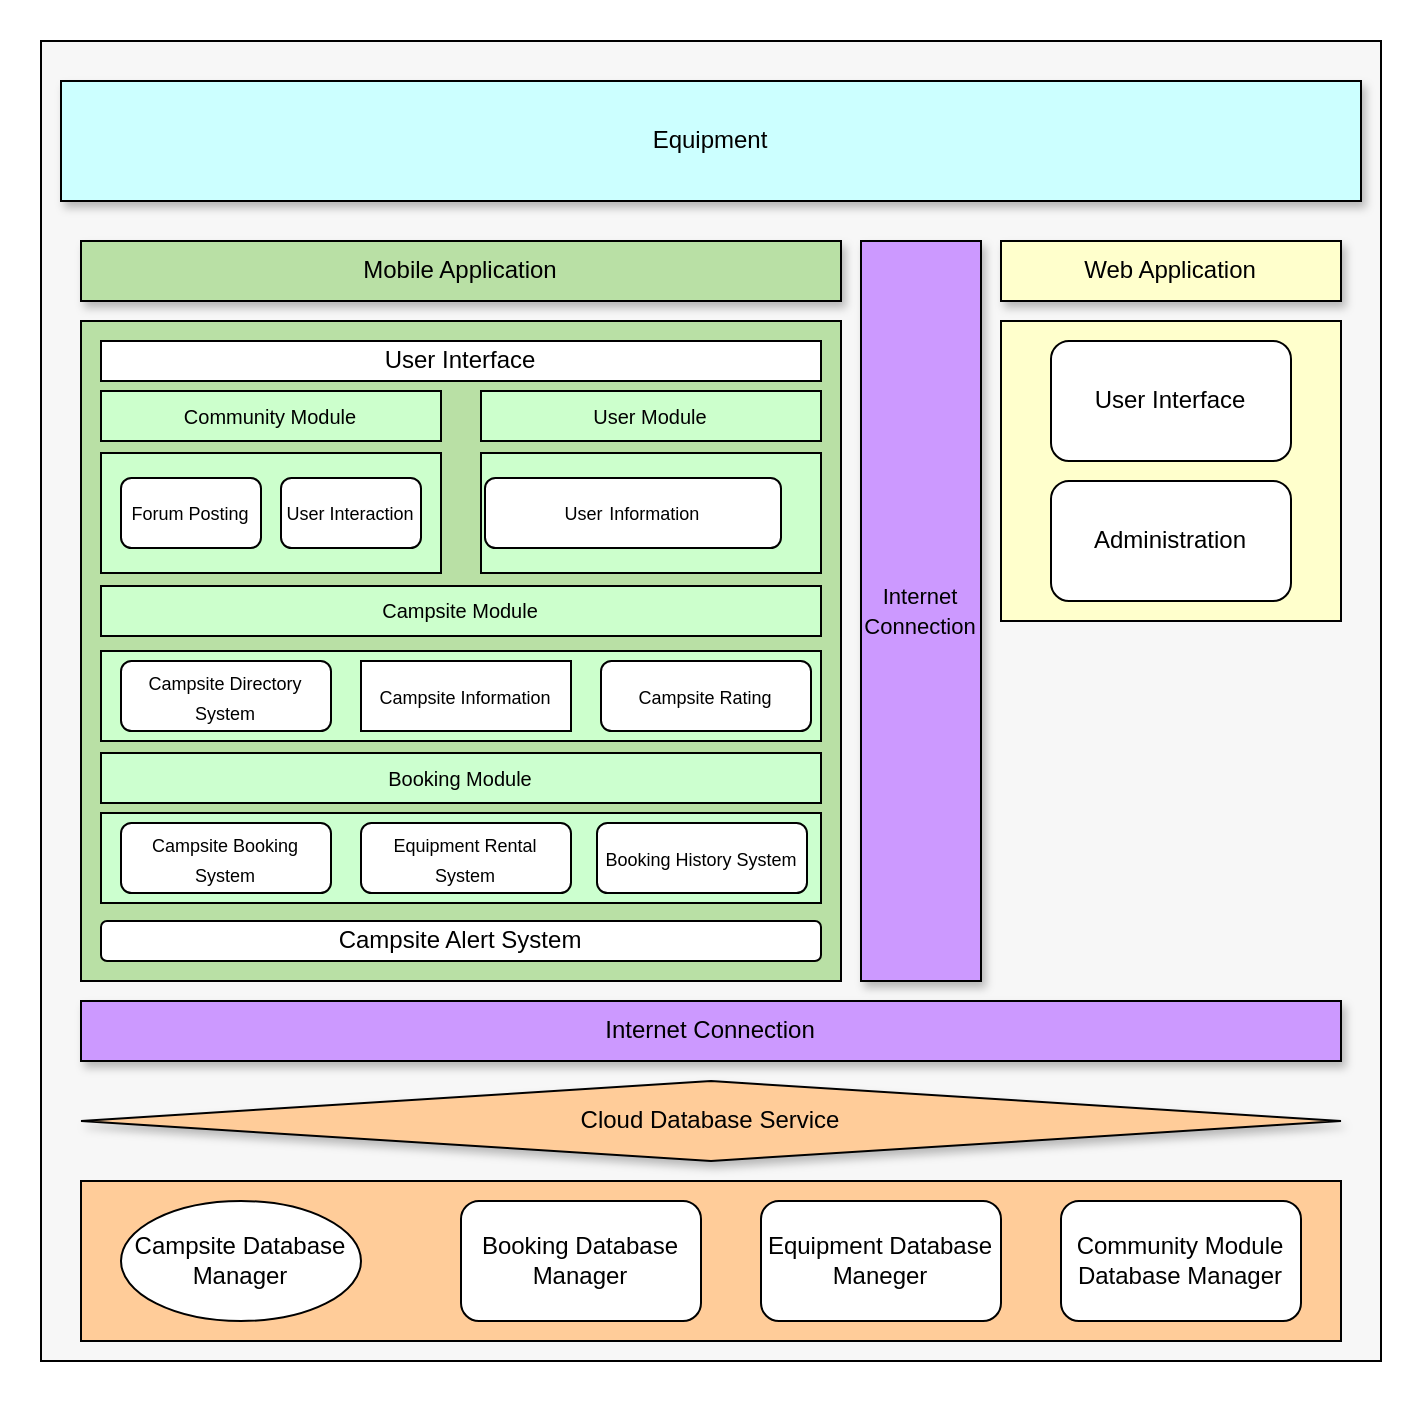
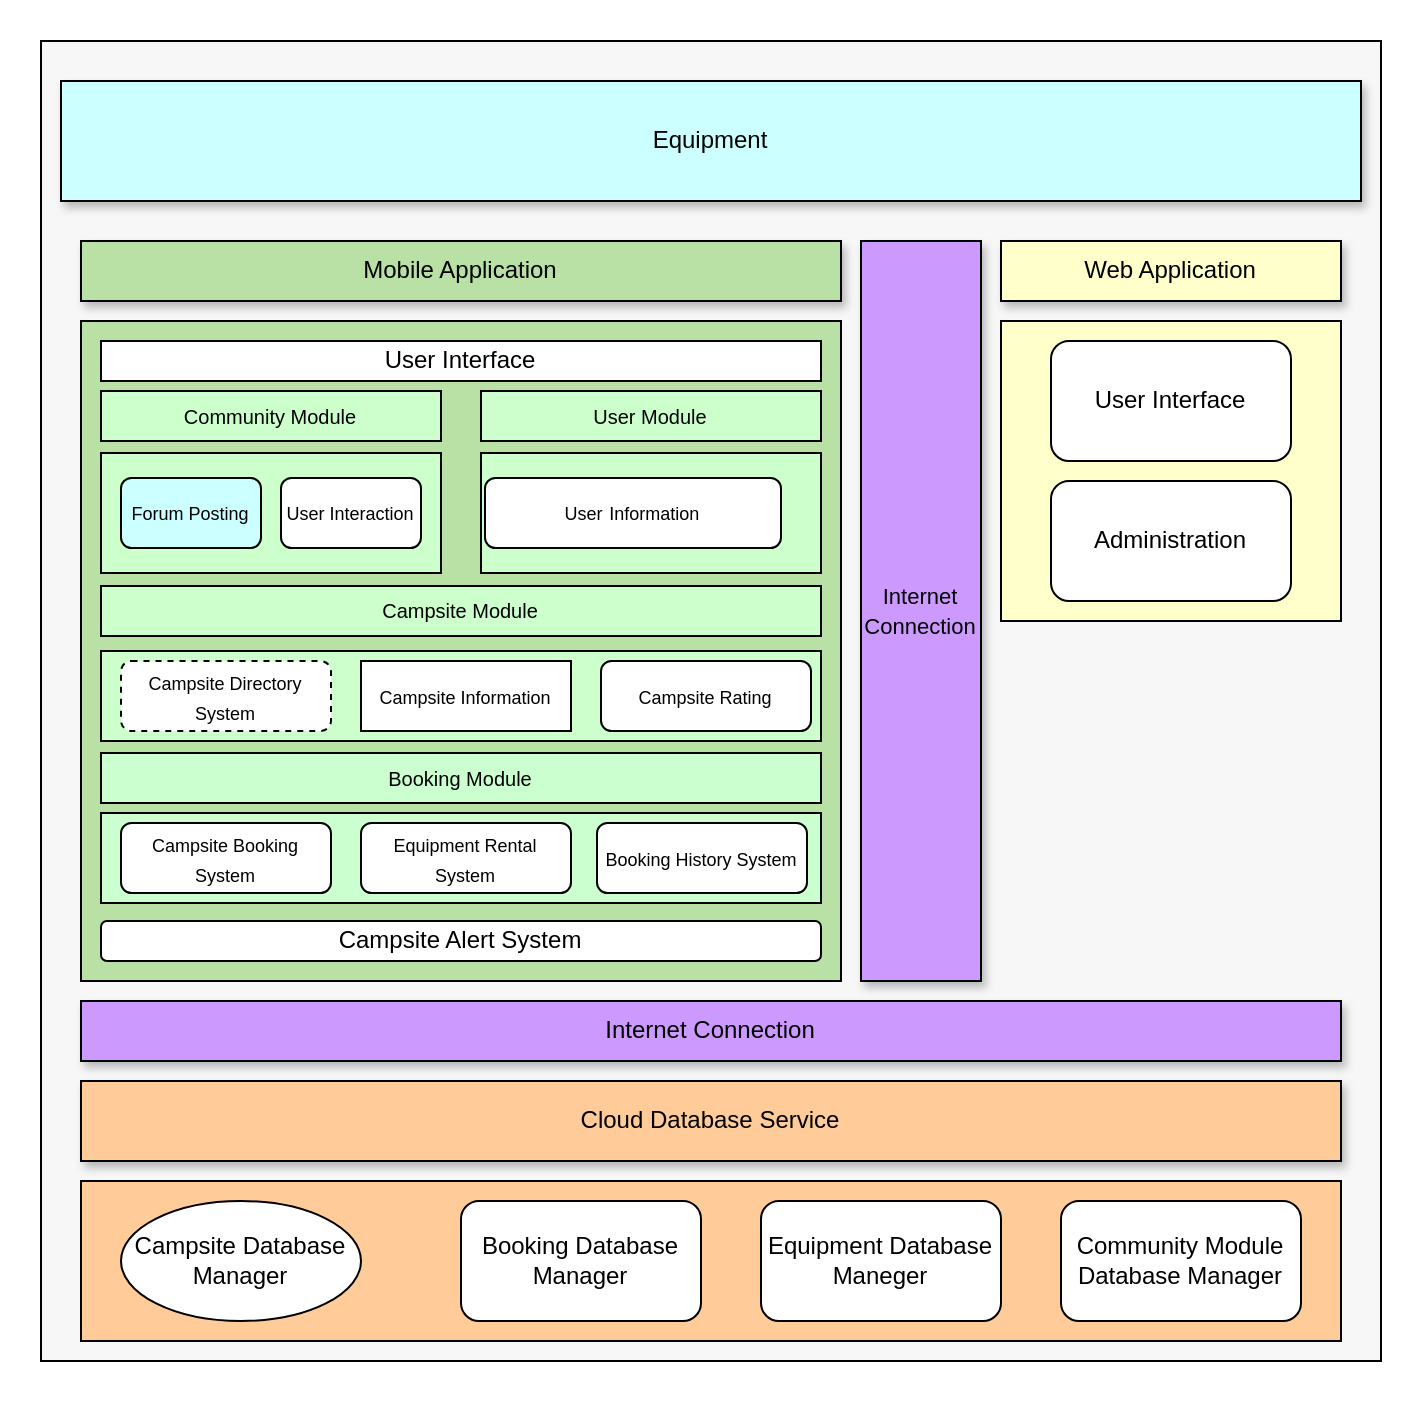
node "Forum Posting": fillcolor #ffffff -> #ccffff
node "Campsite Directory System": style solid -> dashed
node "Cloud Database Service": shape diamond -> rectangle
